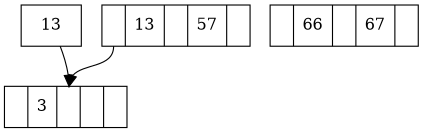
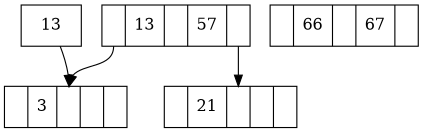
node "21": added
